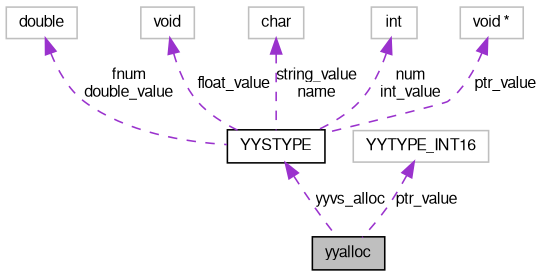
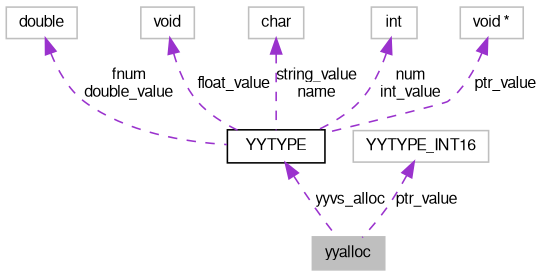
node "YYSTYPE": label "YYSTYPE" -> "YYTYPE"
node "yyalloc": color black -> grey75
